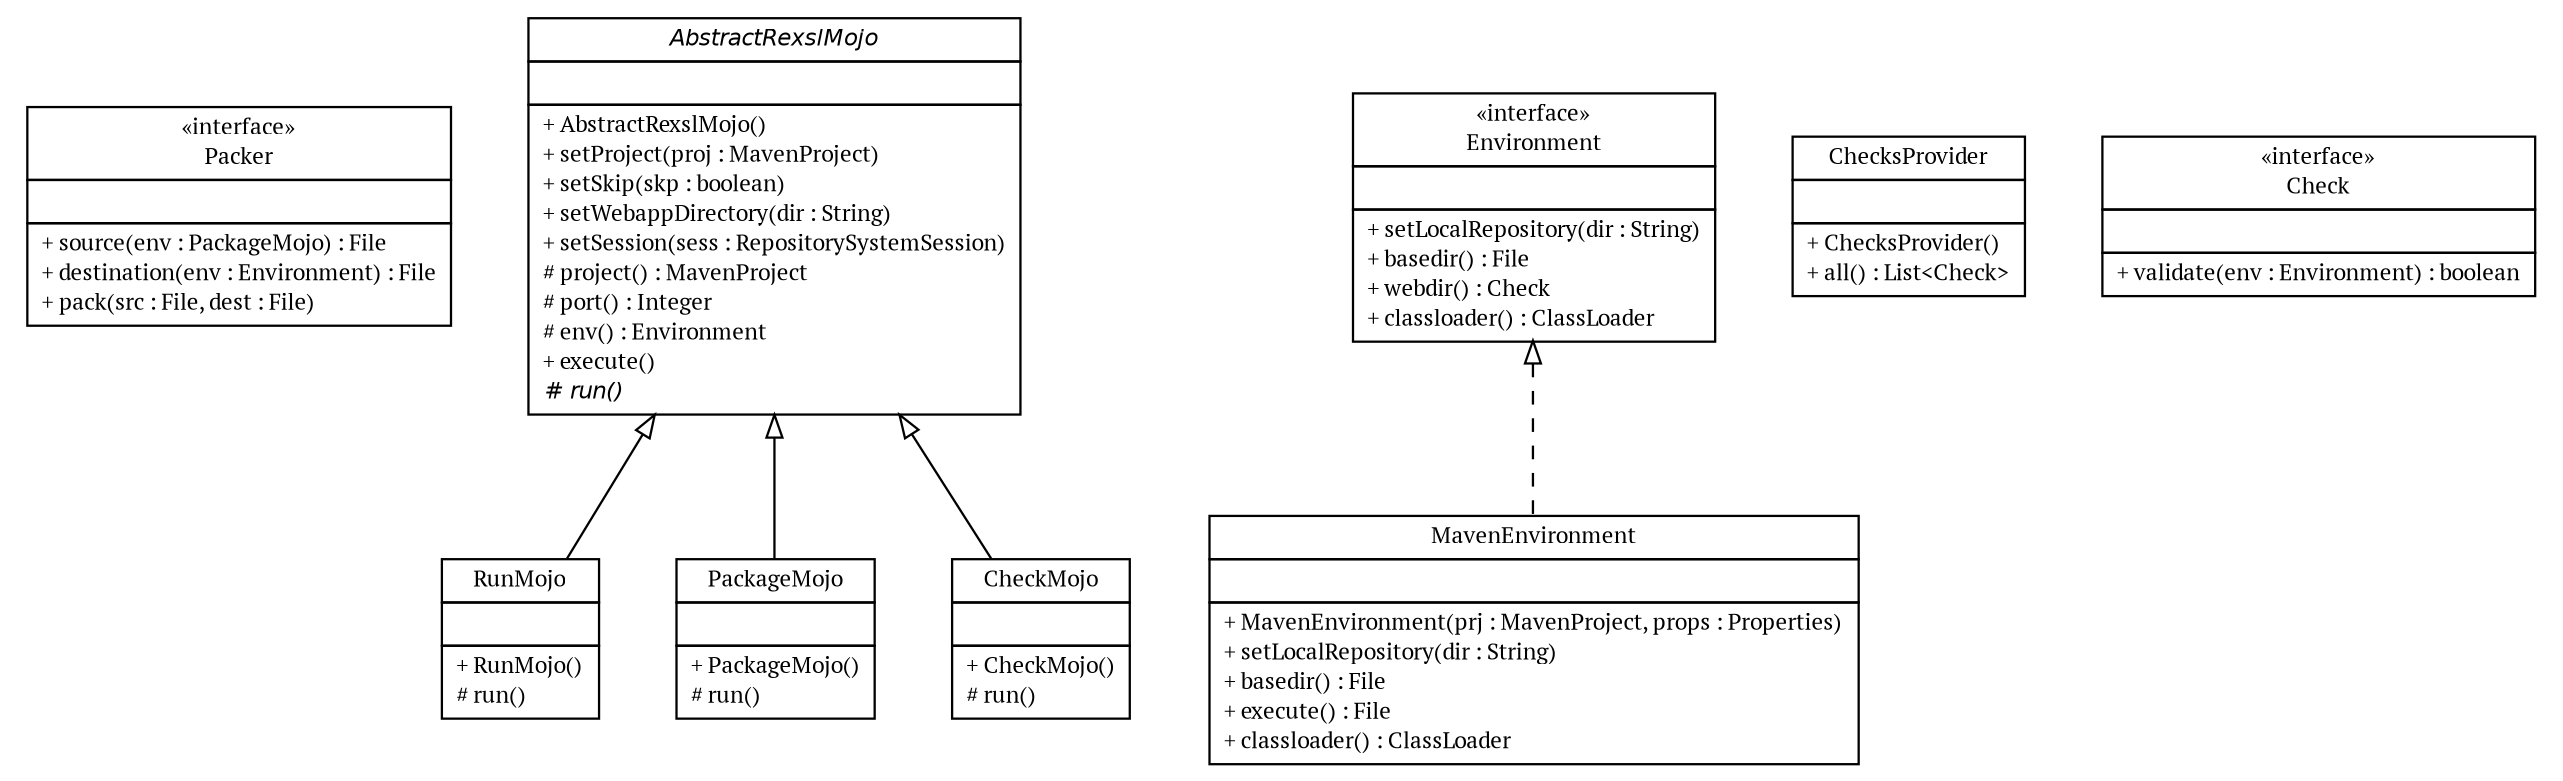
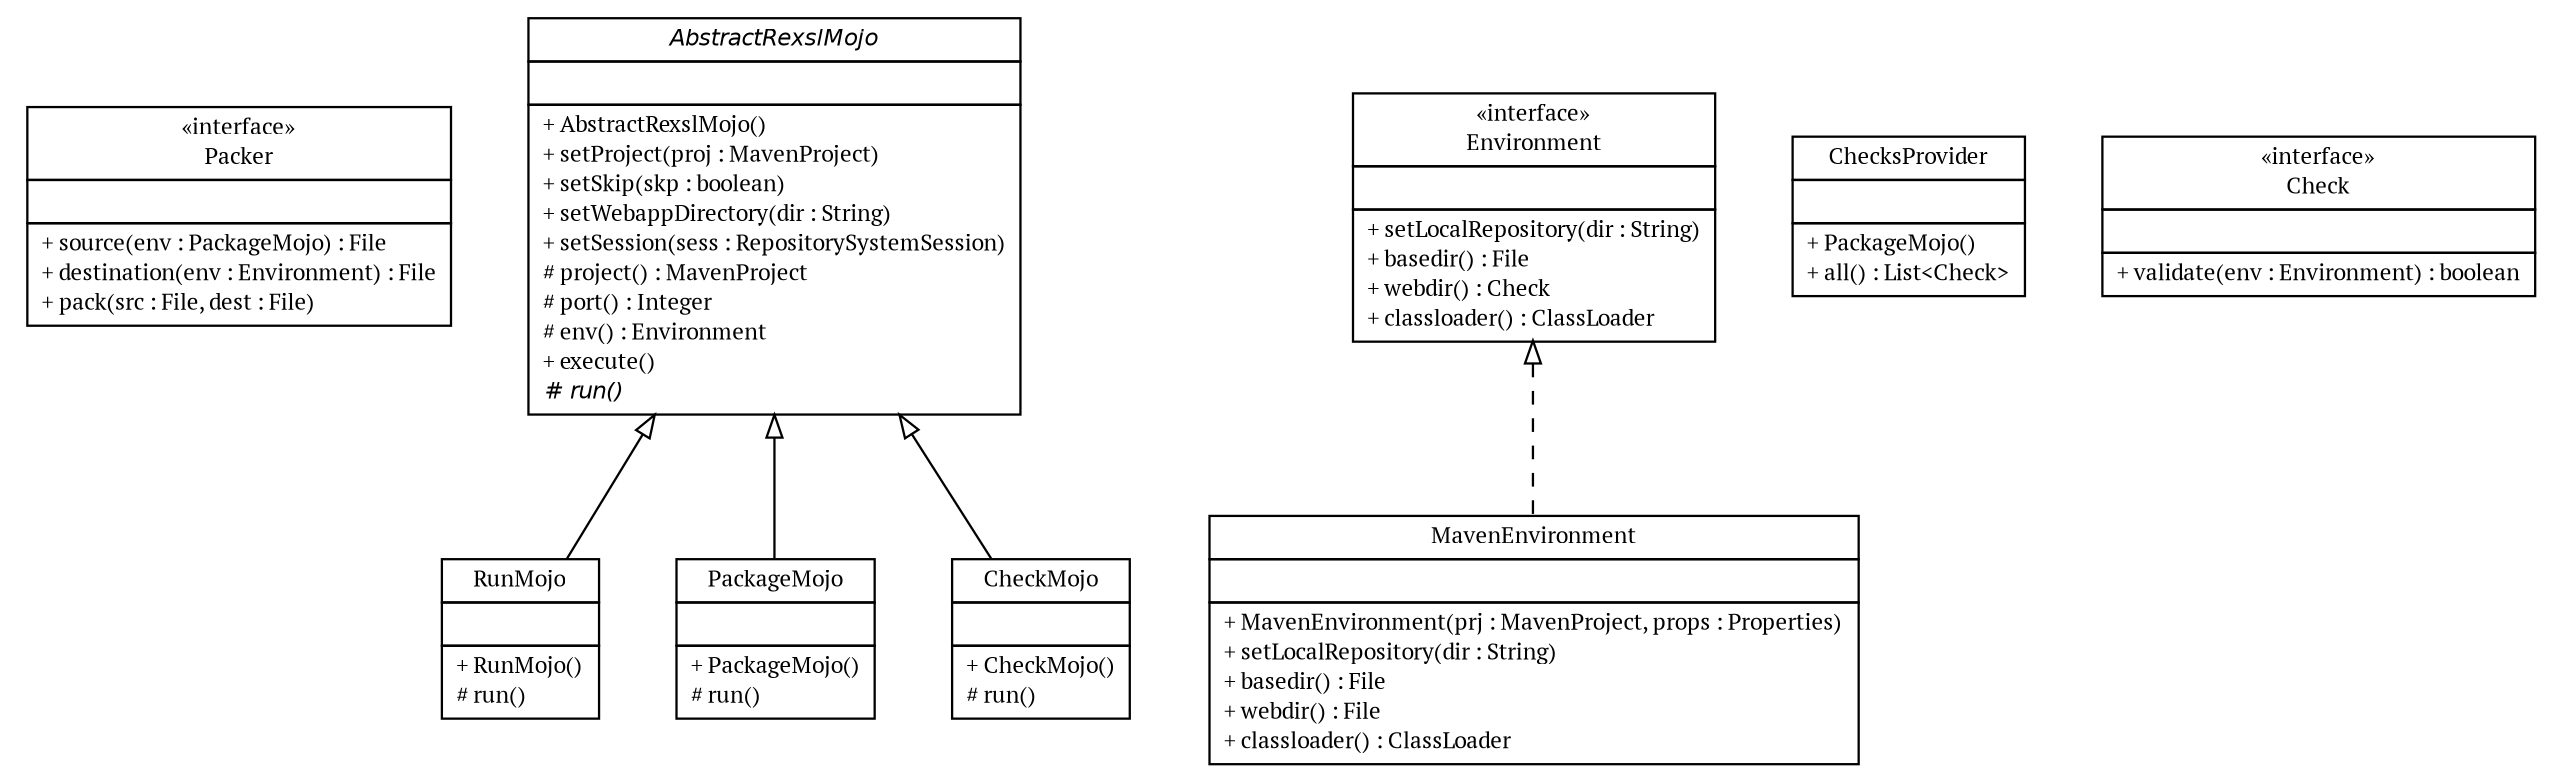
node "ChecksProvider": text "+ ChecksProvider()" -> "+ PackageMojo()"
node "MavenEnvironment": text "+ execute() : File" -> "+ webdir() : File"
